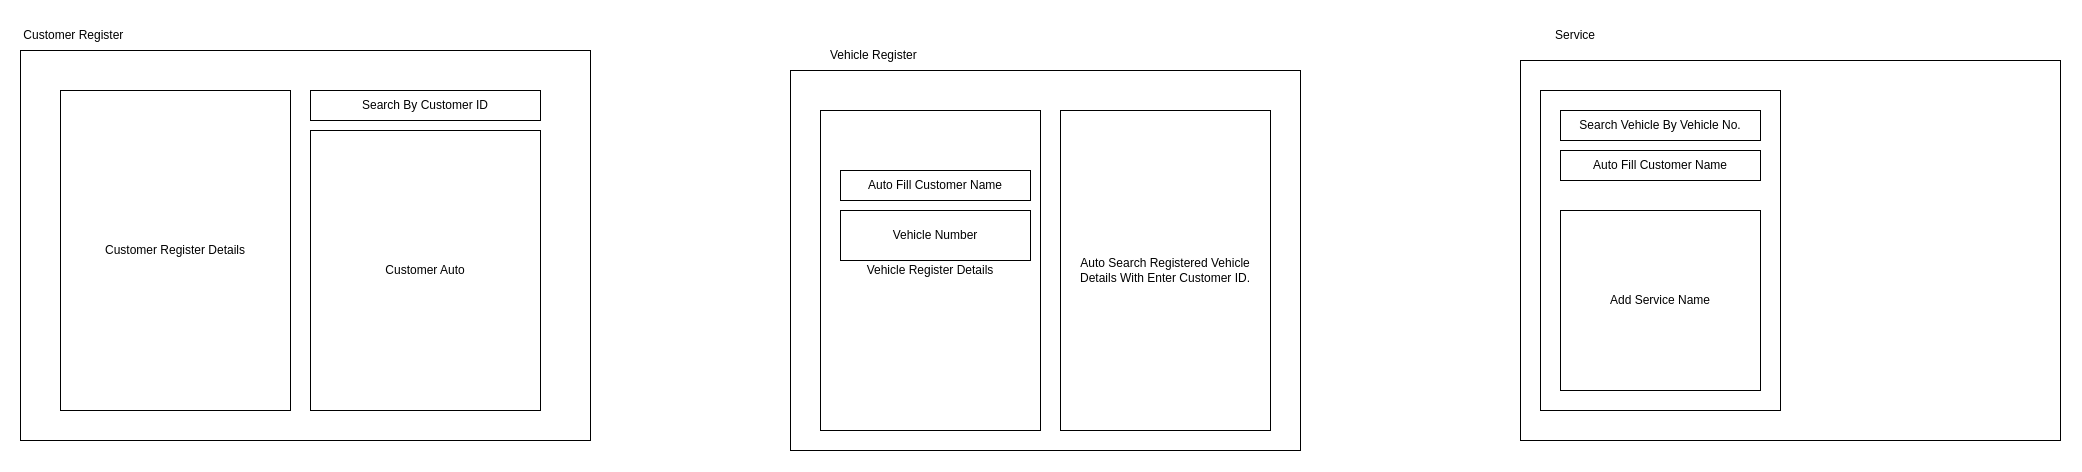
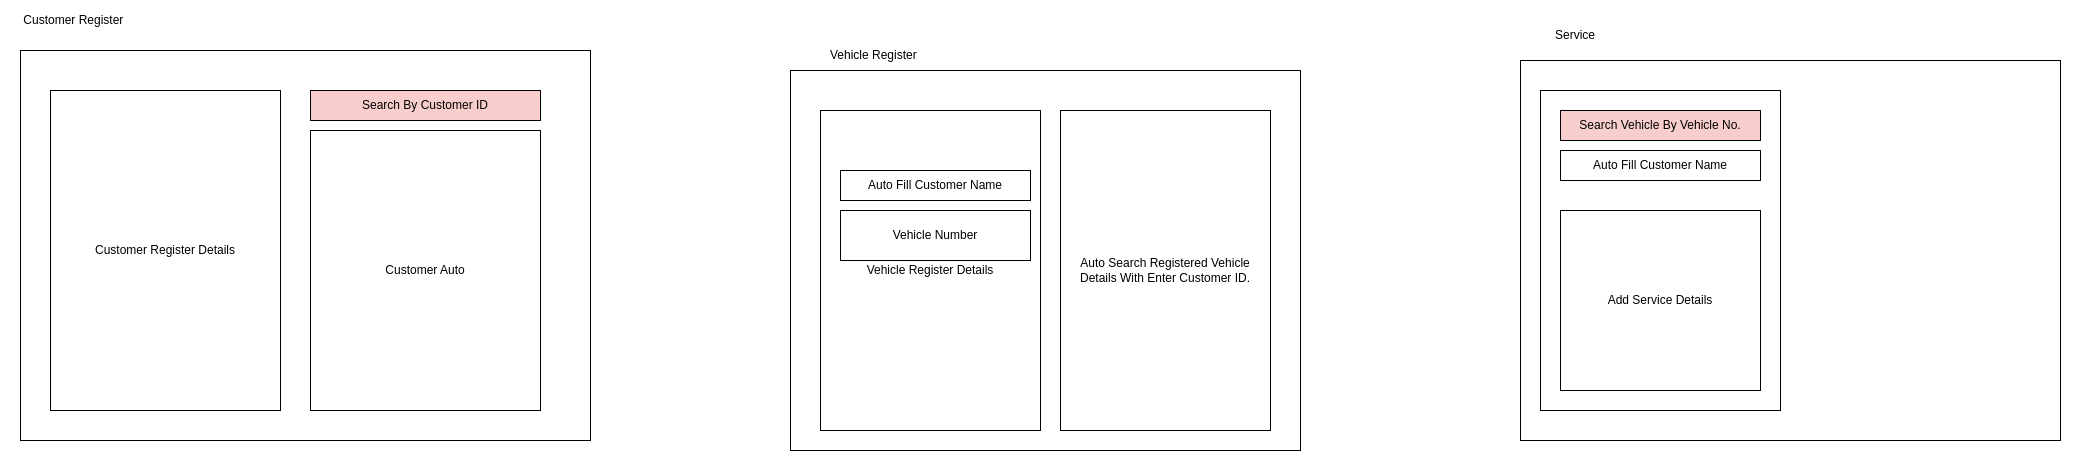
node "Customer Register": moved (76, 36) -> (76, 21)
node "Search By Customer ID": fillcolor #ffffff -> #f8cecc
node "Search Vehicle By Vehicle No.": fillcolor #ffffff -> #f8cecc
node "Customer Register Details": moved (176, 251) -> (166, 251)
node "Add Service Name": label "Add Service Name" -> "Add Service Details"
